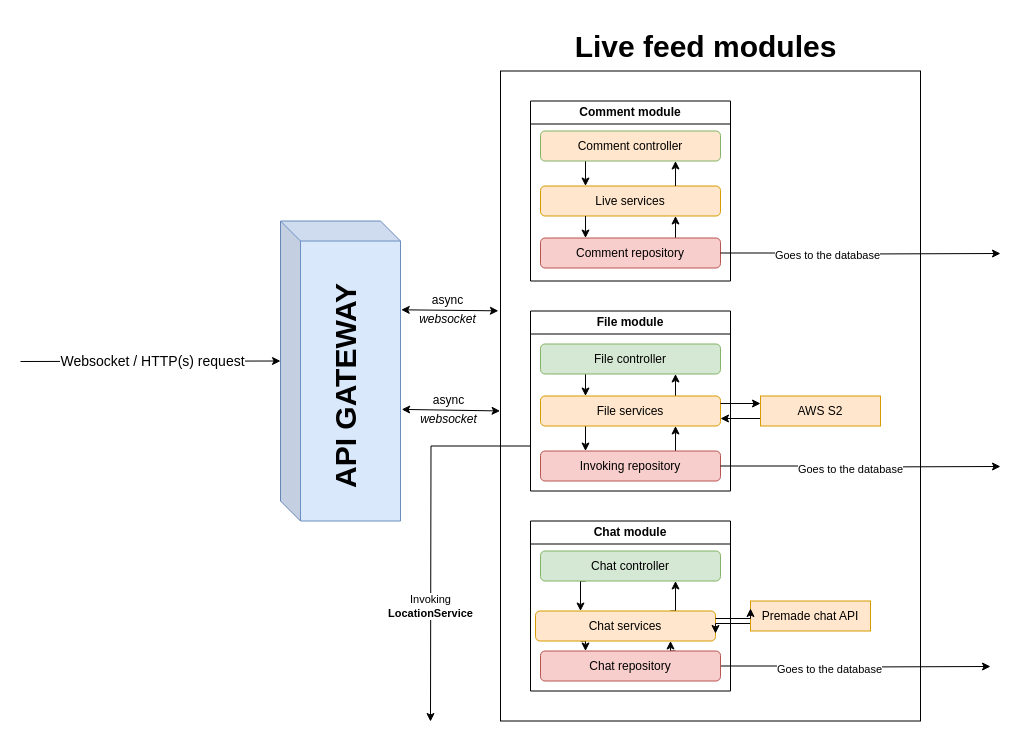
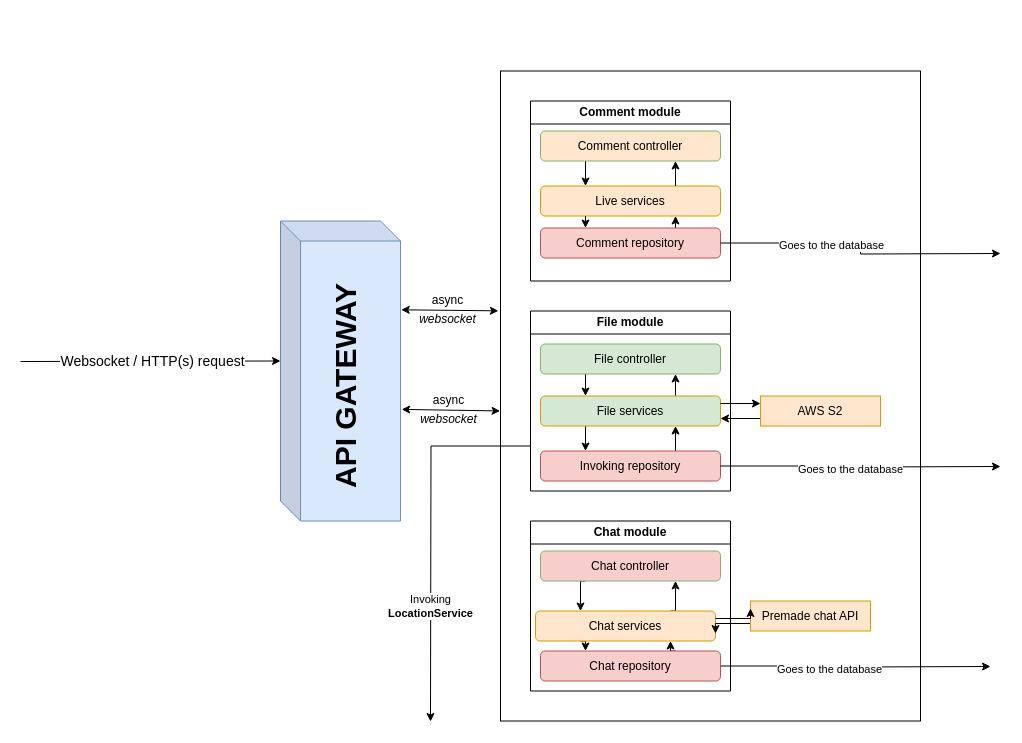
node "Live feed modules": removed
node "Comment repository": moved (631, 253) -> (631, 243)
node "File services": fillcolor #ffe6cc -> #d5e8d4
node "Chat controller": fillcolor #d5e8d4 -> #f8cecc
